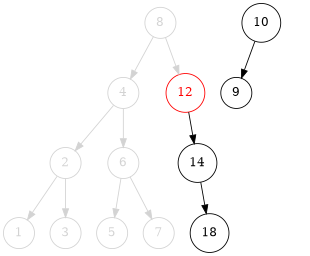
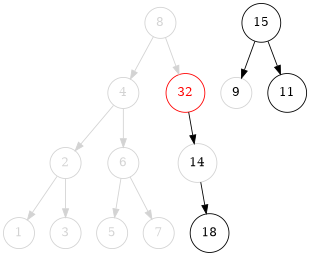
node "10": label "10" -> "15"
node "12": label "12" -> "32"
node "9": color black -> lightgrey
node "11": added
node "14": color black -> lightgrey
